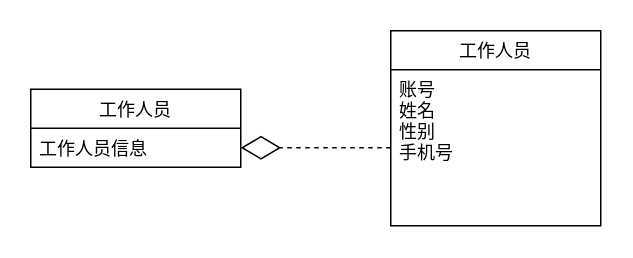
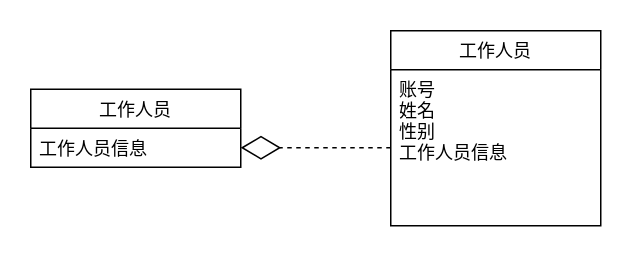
node "账号 姓名 性别 手机号": label "账号 姓名 性别 手机号" -> "账号 姓名 性别 工作人员信息"
